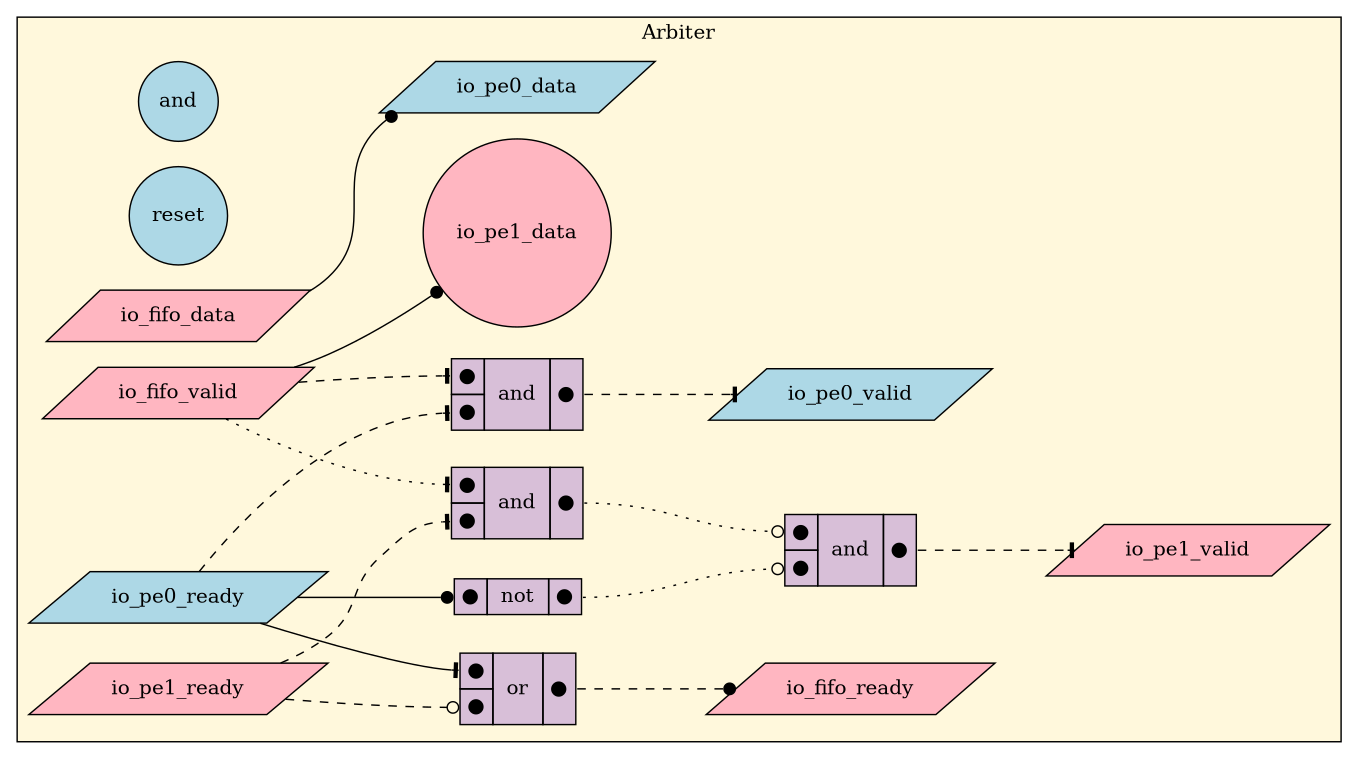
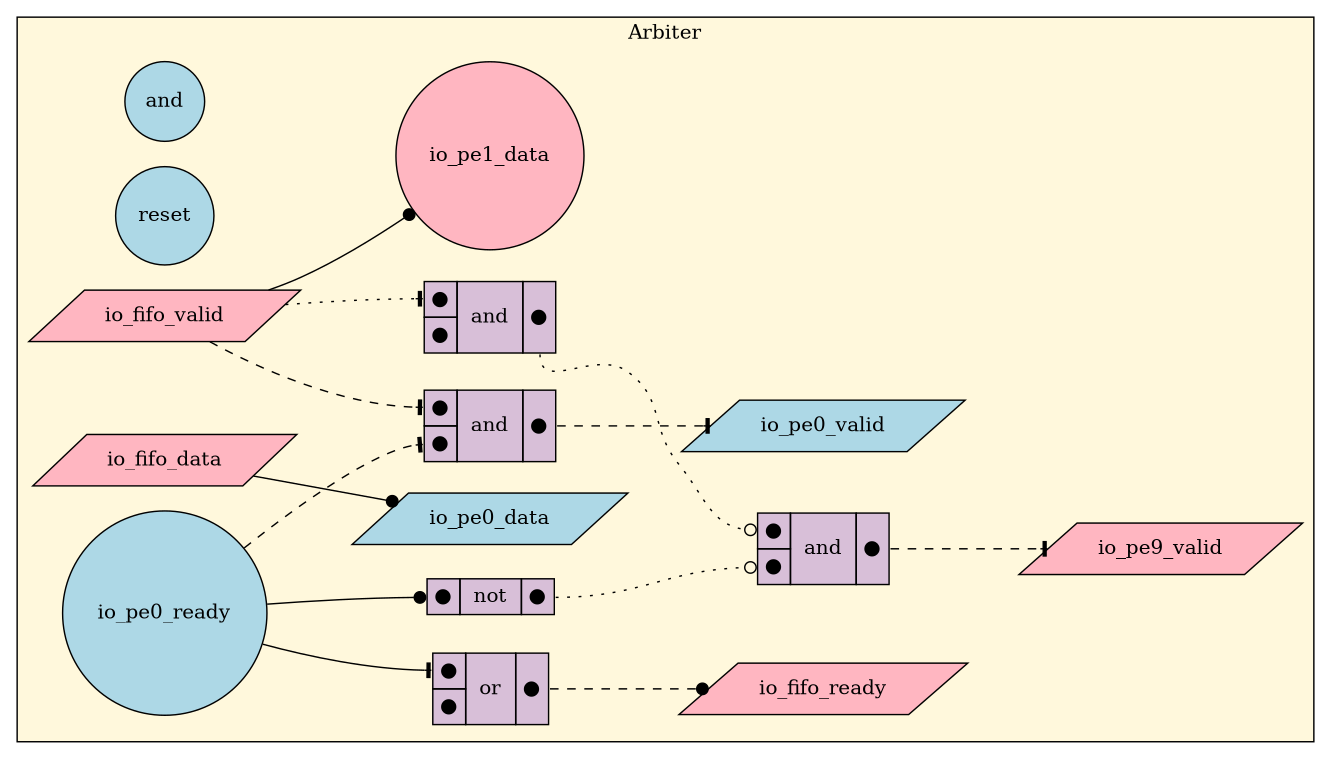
node "io_pe1_valid": label "io_pe1_valid" -> "io_pe9_valid"
node "io_pe0_ready": shape parallelogram -> circle
node "io_pe1_ready": removed
